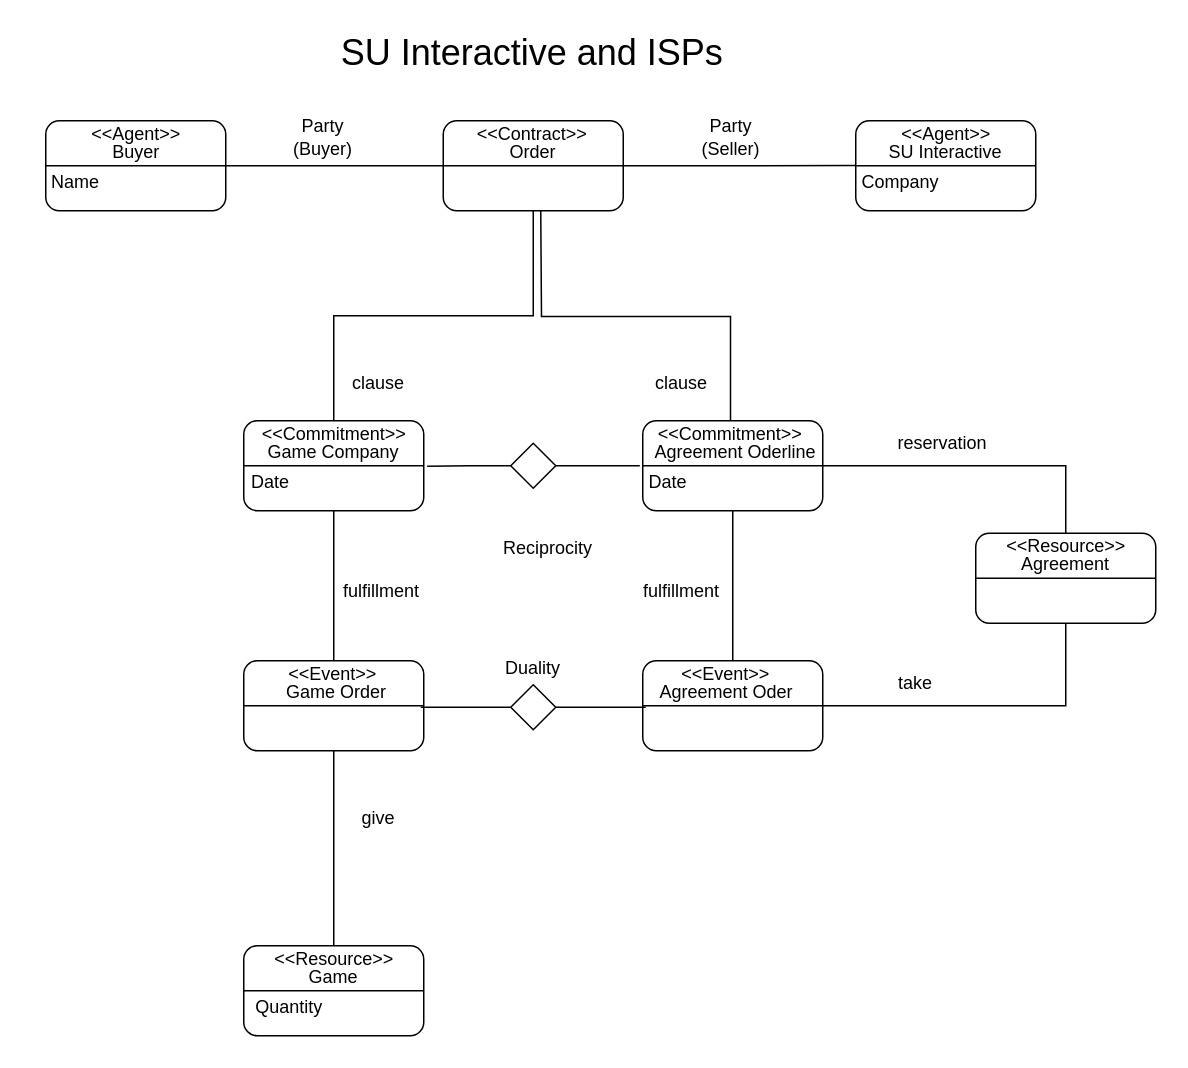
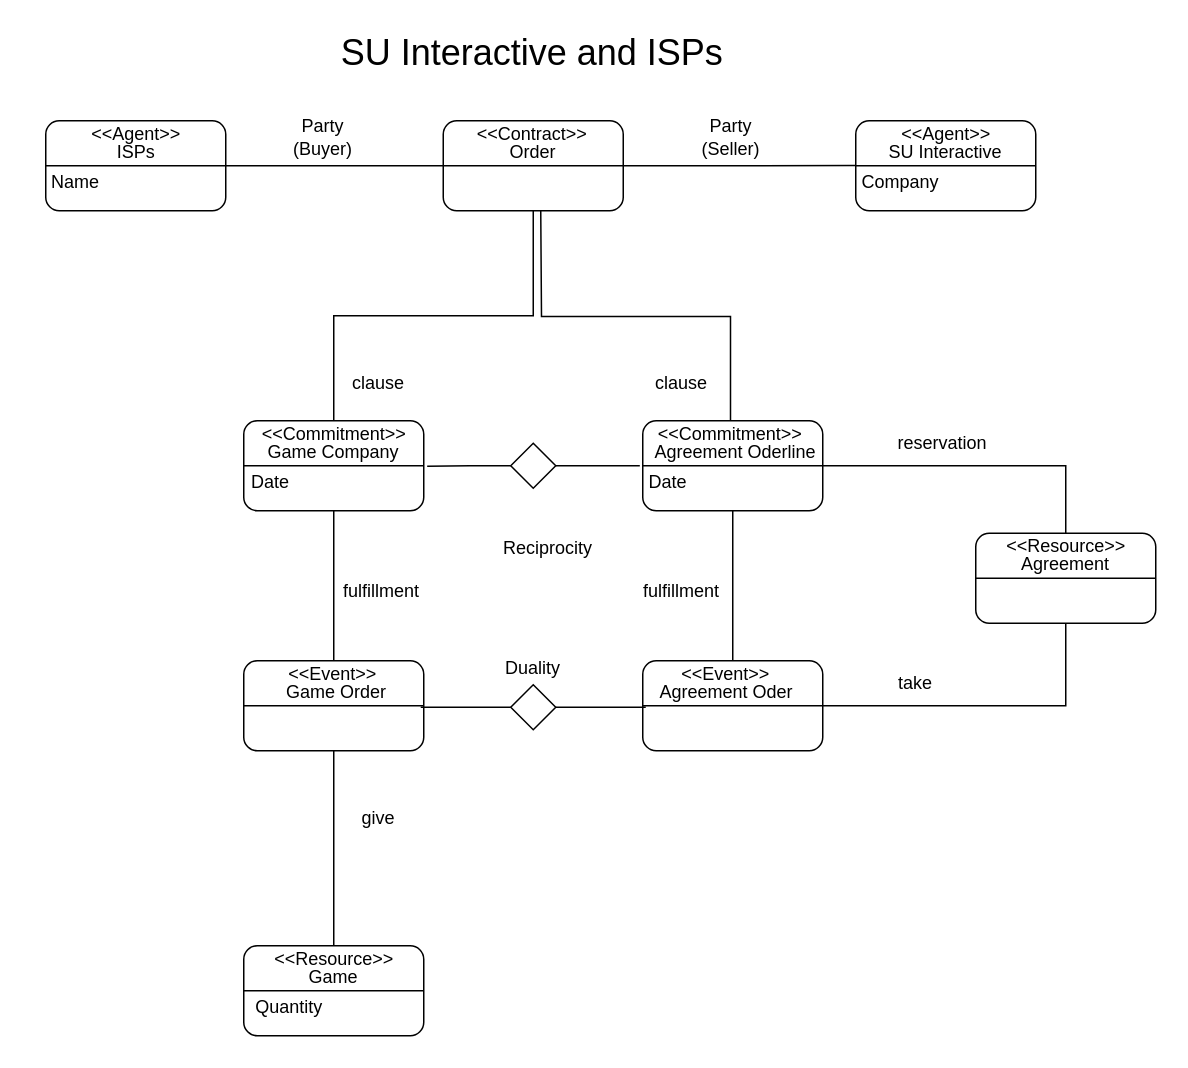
node "Buyer": label "Buyer" -> "ISPs"
